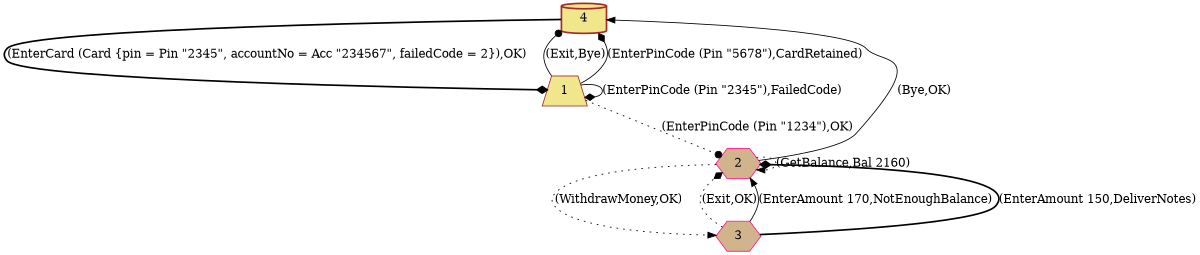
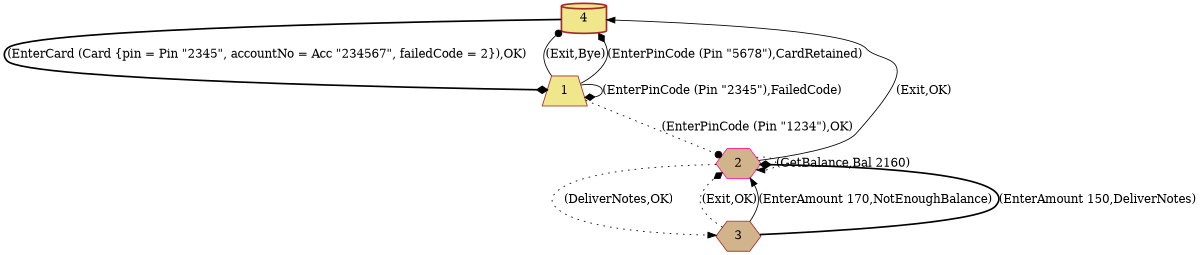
edge "2" -> "4": label "(Bye,OK)" -> "(Exit,OK)"
edge "2" -> "3": label "(WithdrawMoney,OK)" -> "(DeliverNotes,OK)"
node "3": color deeppink -> brown
